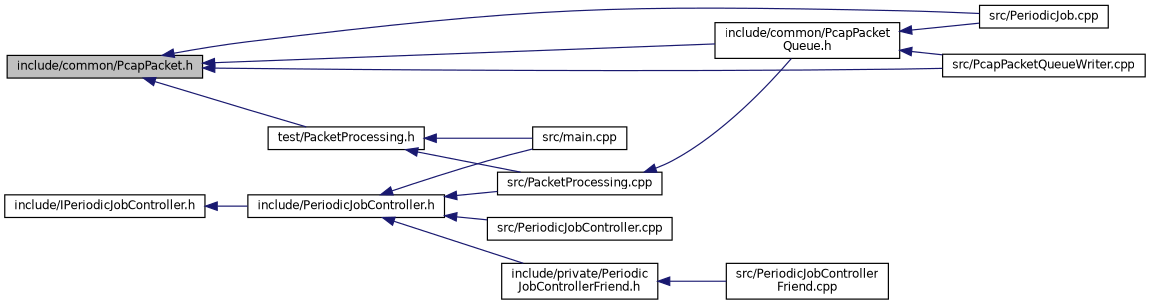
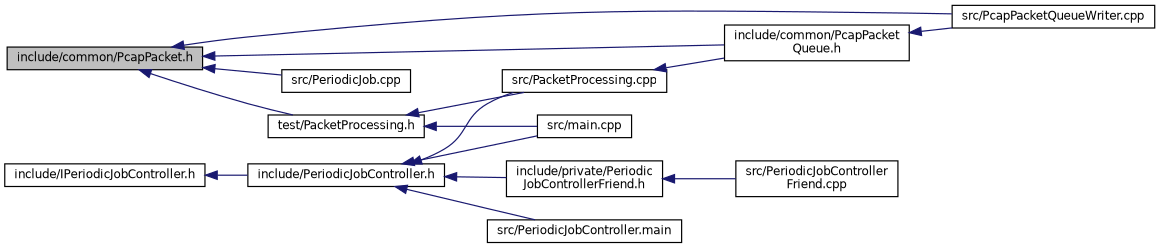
edge "src/PeriodicJob.cpp" -> "include/common/PcapPacket Queue.h": removed
node "src/PeriodicJobController.cpp": label "src/PeriodicJobController.cpp" -> "src/PeriodicJobController.main"
